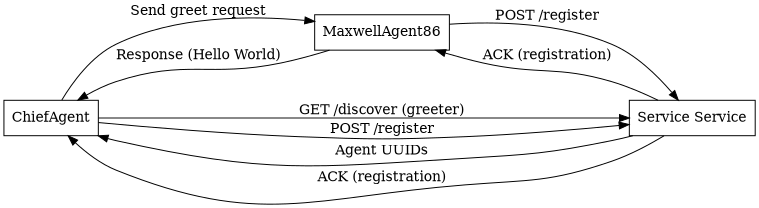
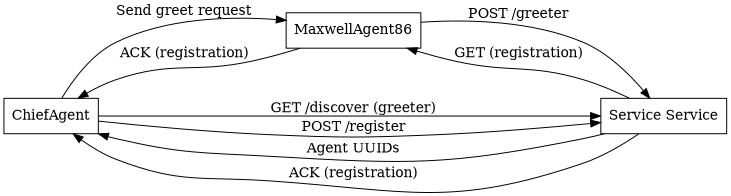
edge "MaxwellAgent86" -> "Service Service": label "POST /register" -> "POST /greeter"
edge "MaxwellAgent86" -> "ChiefAgent": label "Response (Hello World)" -> "ACK (registration)"
edge "Service Service" -> "MaxwellAgent86": label "ACK (registration)" -> "GET (registration)"
